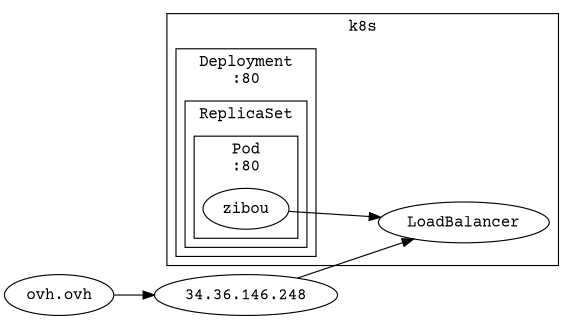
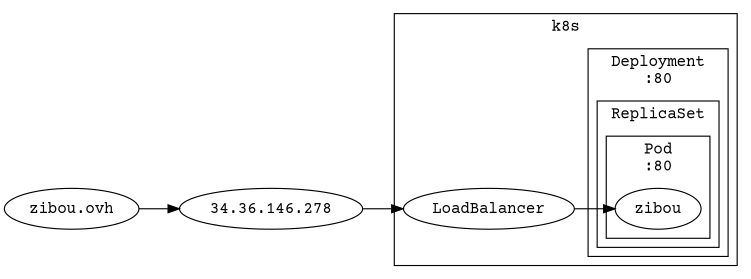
edge "zibou" -> "LoadBalancer": reversed
node "ovh.ovh": label "ovh.ovh" -> "zibou.ovh"
node "34.36.146.248": label "34.36.146.248" -> "34.36.146.278"
